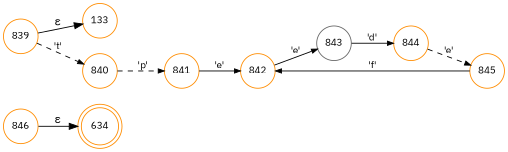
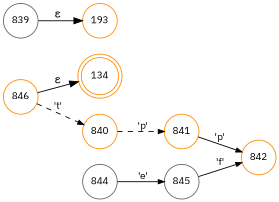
node "133": label "133" -> "193"
node "839": color darkorange -> gray40
node "843": removed
node "844": color darkorange -> gray40
edge "839" -> "840": now "846" -> "840"
edge "844" -> "845": style dashed -> solid
edge "841" -> "842": label "'e'" -> "'p'"
node "845": color darkorange -> gray40
node "634": label "634" -> "134"
